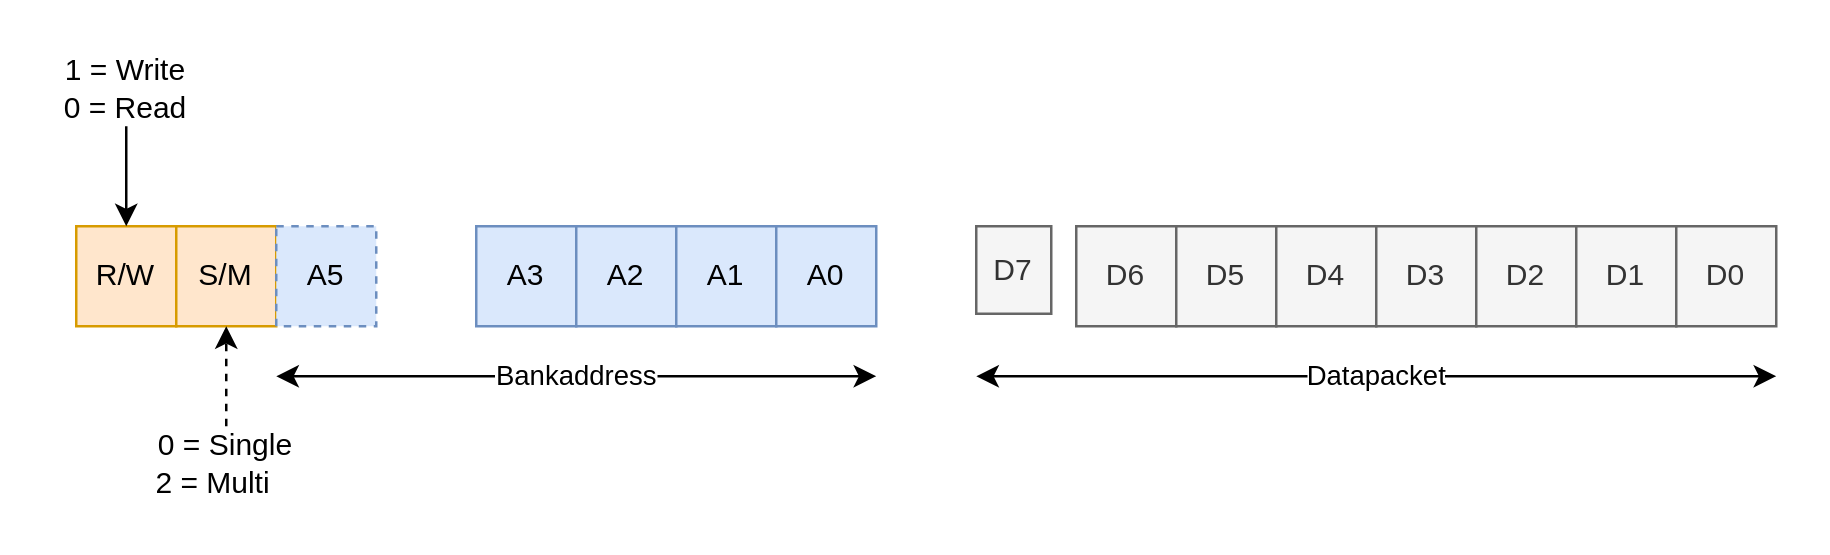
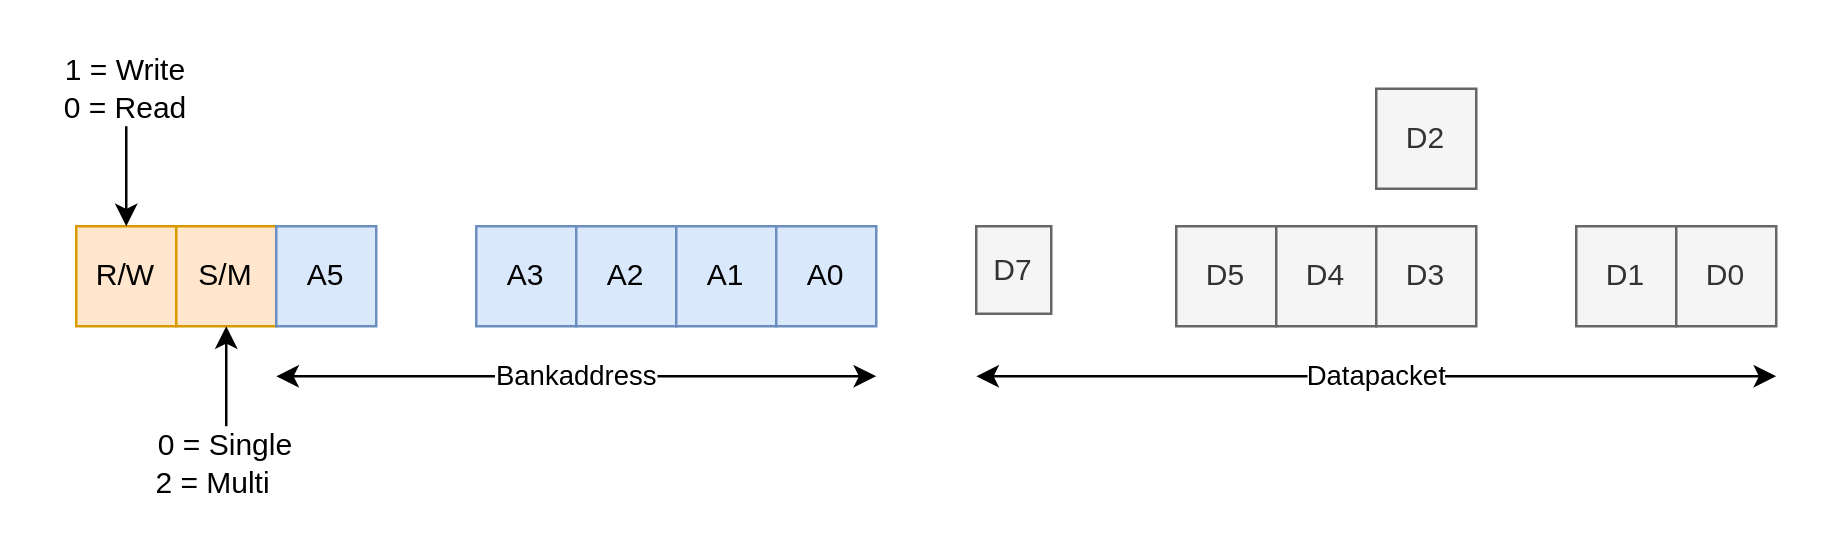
node "A5": style dashed -> solid
node "D6": removed
node "D2": moved (1526, 276) -> (1426, 139)
edge "0 = Single 2 = Multi" -> "S/M": style dashed -> solid
